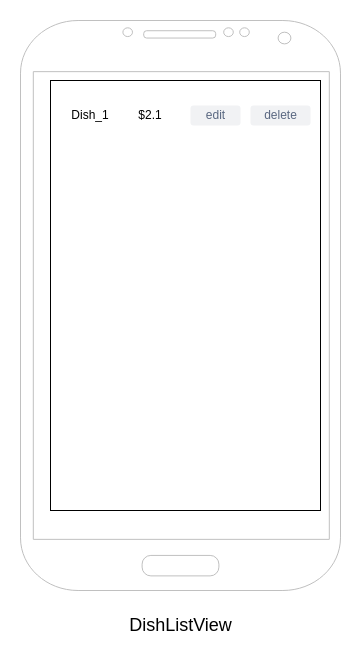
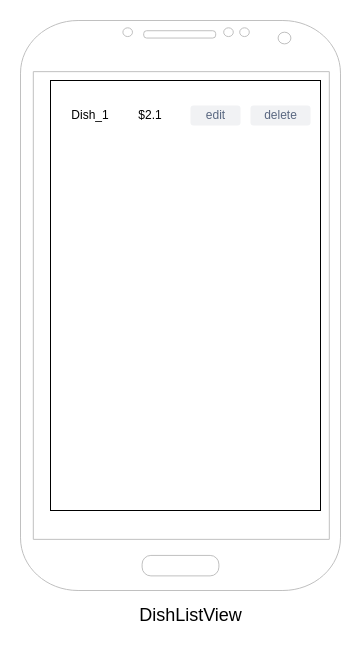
node "DishListView": moved (181, 626) -> (191, 616)
